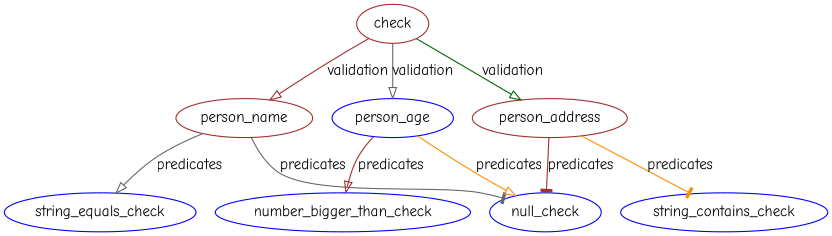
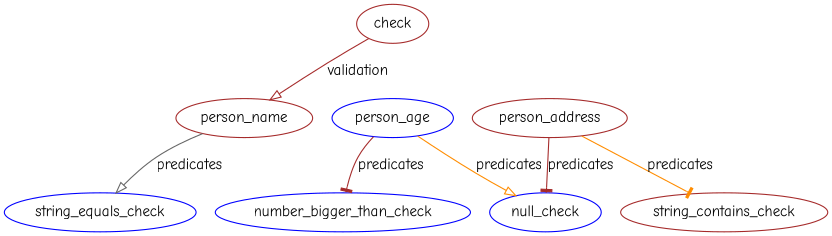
edge "check" -> "person_age": removed, label "validation"
edge "check" -> "person_address": removed, label "validation"
edge "person_age" -> "number_bigger_than_check": arrowhead onormal -> tee
edge "person_name" -> "null_check": removed, label "predicates"
node "string_contains_check": color blue -> brown
